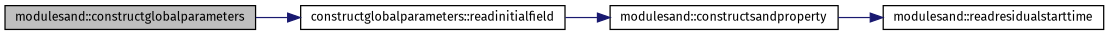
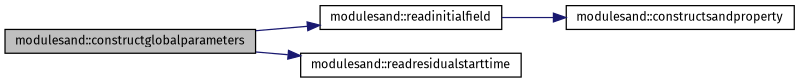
node "constructglobalparameters::readinitialfield": label "constructglobalparameters::readinitialfield" -> "modulesand::readinitialfield"
edge "modulesand::constructsandproperty" -> "modulesand::readresidualstarttime": now "modulesand::constructglobalparameters" -> "modulesand::readresidualstarttime"
